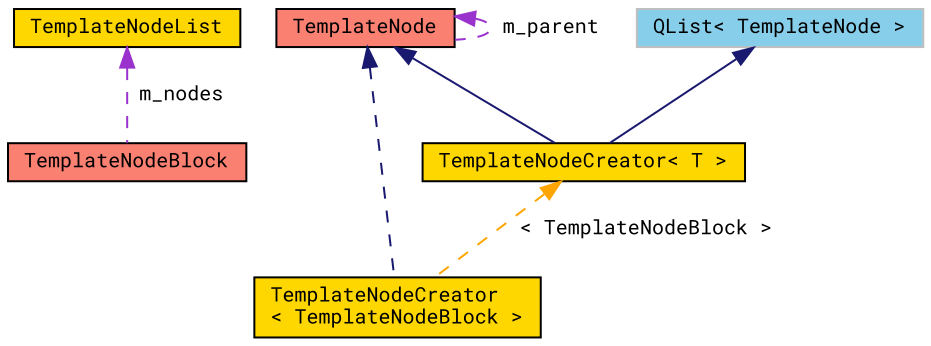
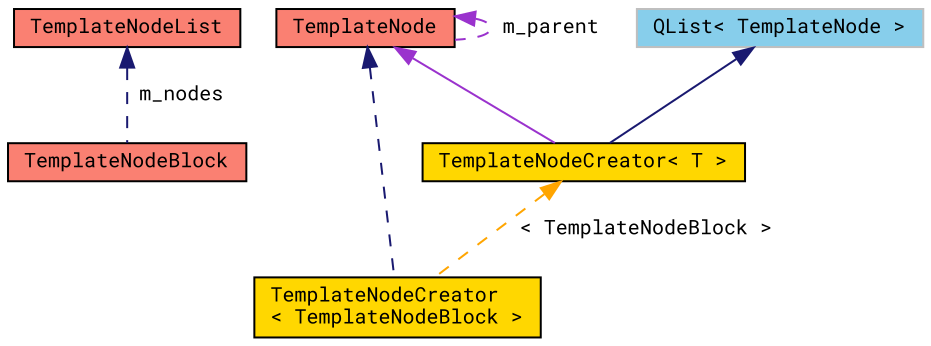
node "TemplateNodeList": fillcolor gold -> salmon
edge "TemplateNodeCreator< T >" -> "TemplateNode": color midnightblue -> darkorchid3
edge "TemplateNodeBlock" -> "TemplateNodeList": color darkorchid3 -> midnightblue
